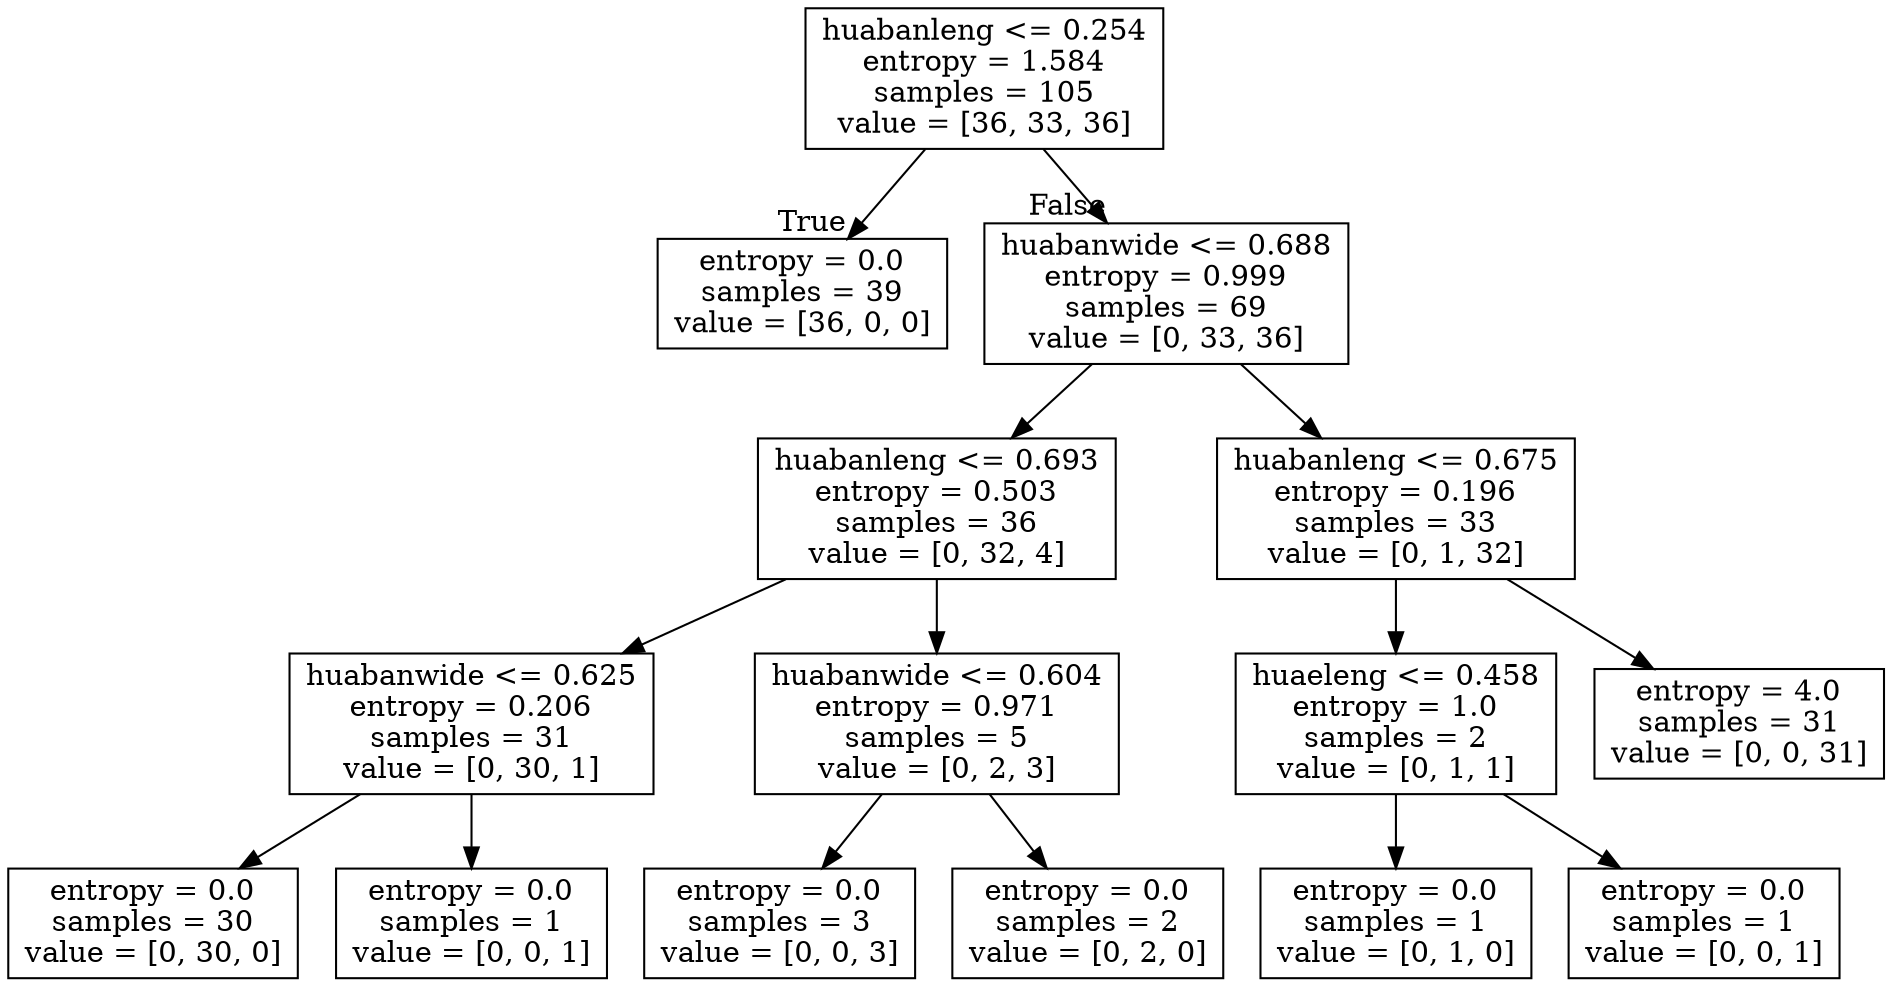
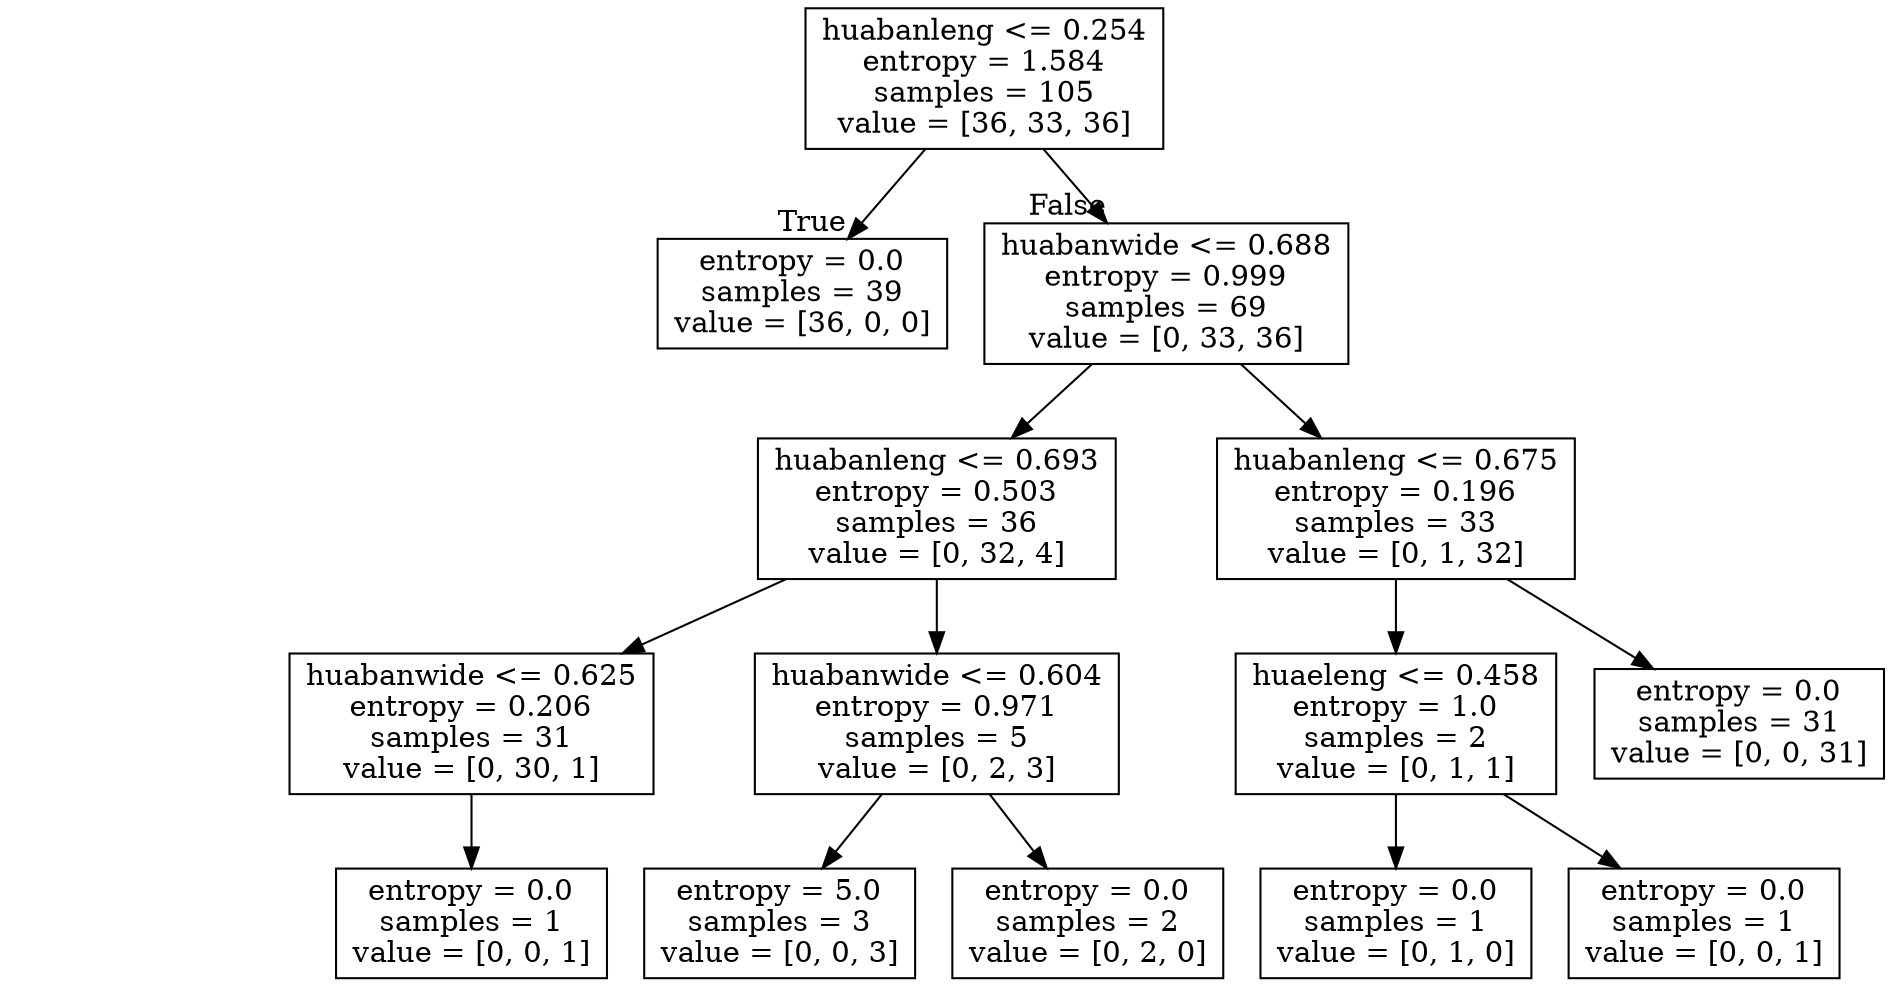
node "entropy = 4.0 samples = 31 value = [0, 0, 31]": label "entropy = 4.0 samples = 31 value = [0, 0, 31]" -> "entropy = 0.0 samples = 31 value = [0, 0, 31]"
node "entropy = 0.0 samples = 30 value = [0, 30, 0]": removed
node "entropy = 0.0 samples = 3 value = [0, 0, 3]": label "entropy = 0.0 samples = 3 value = [0, 0, 3]" -> "entropy = 5.0 samples = 3 value = [0, 0, 3]"
